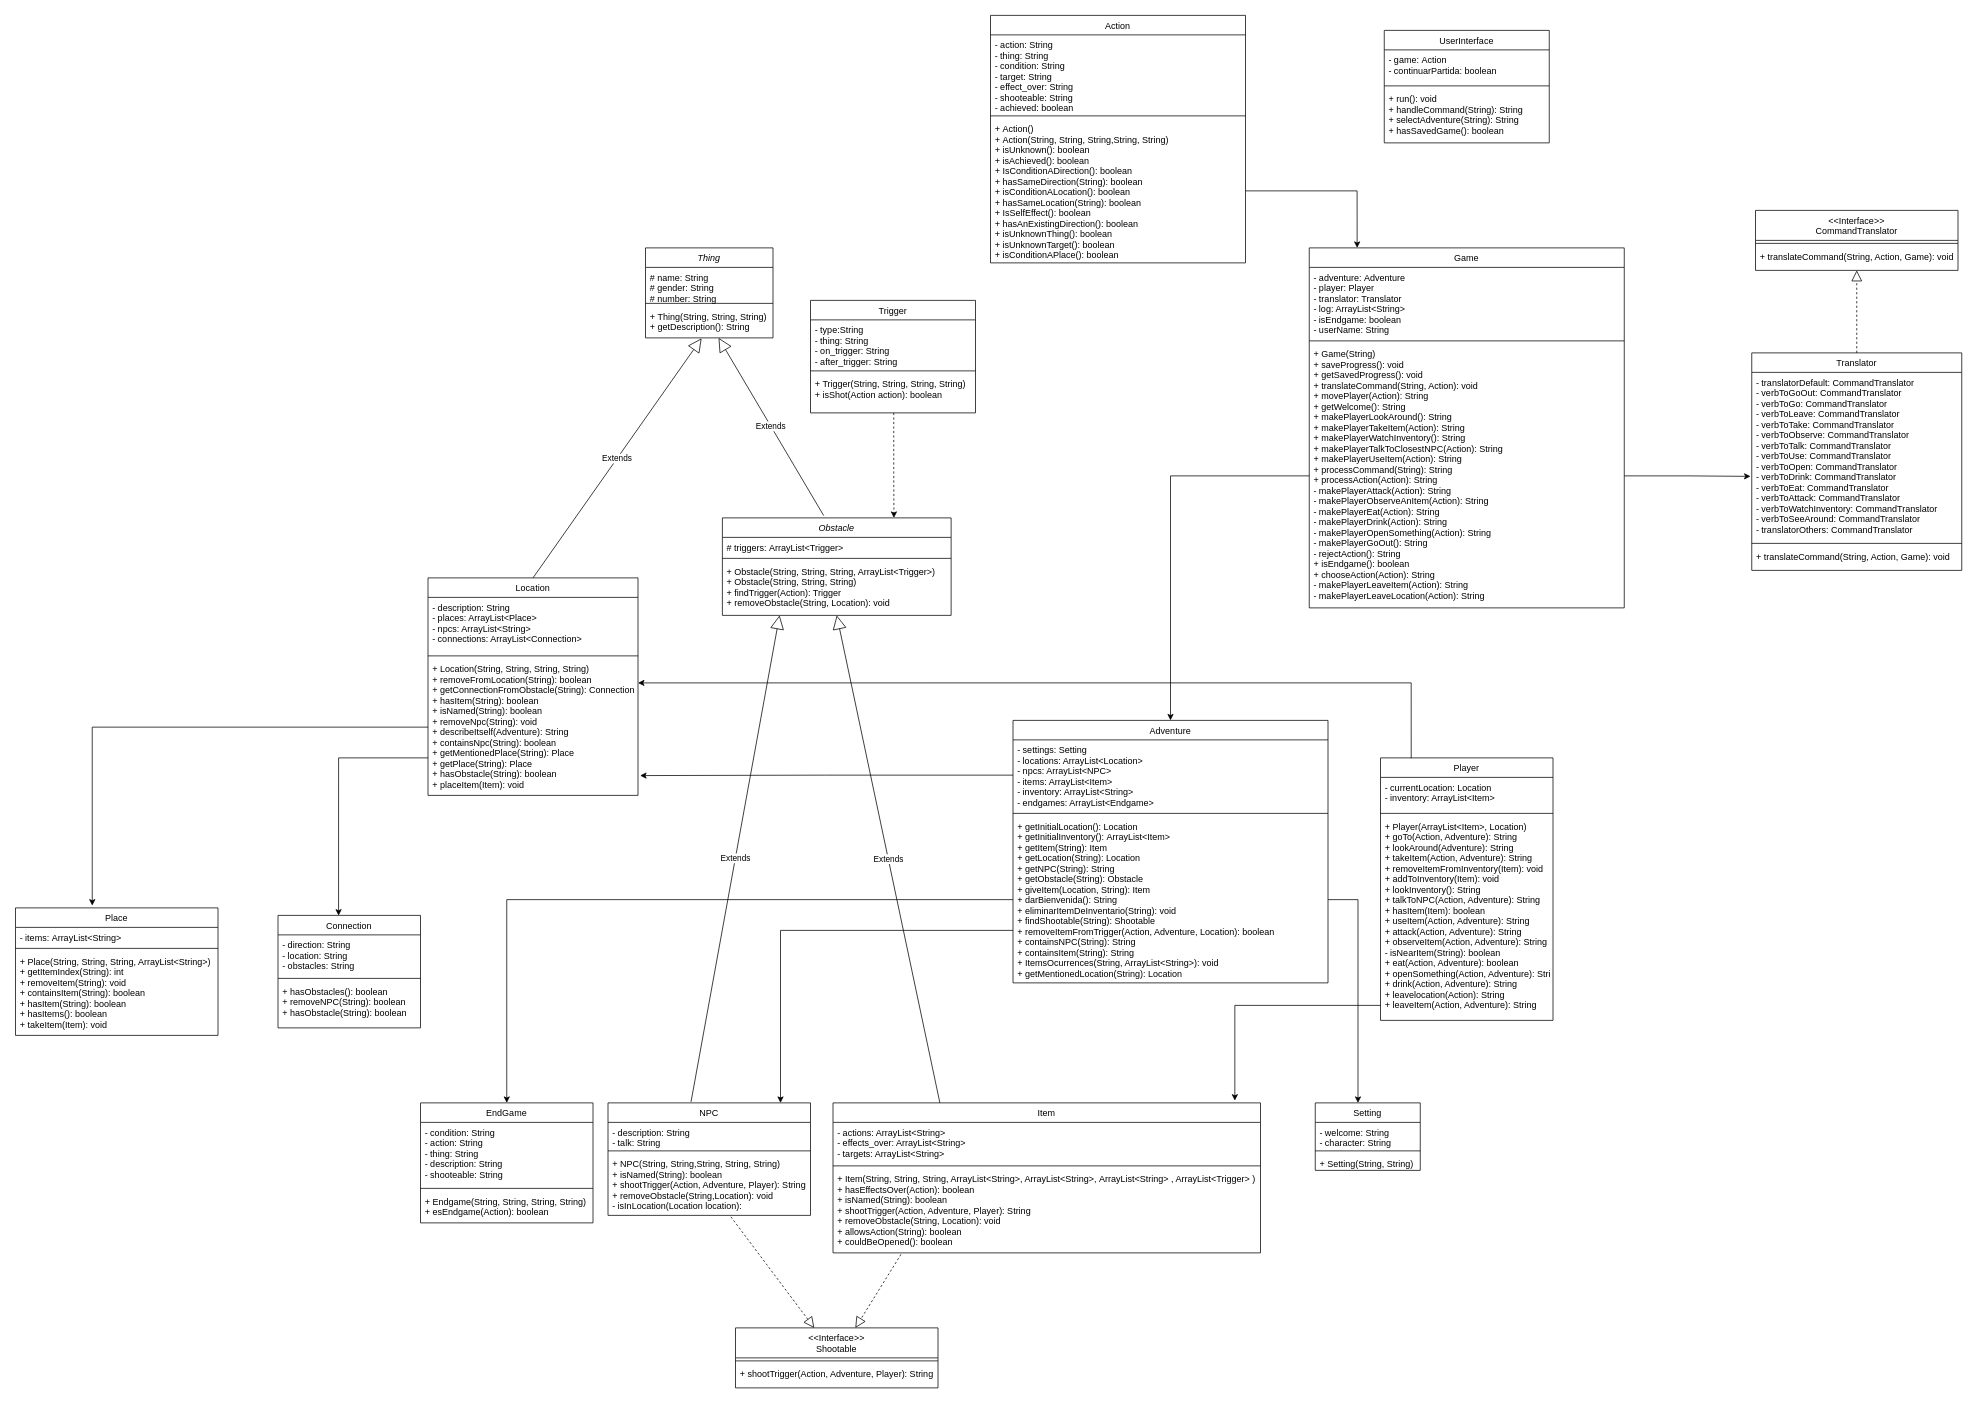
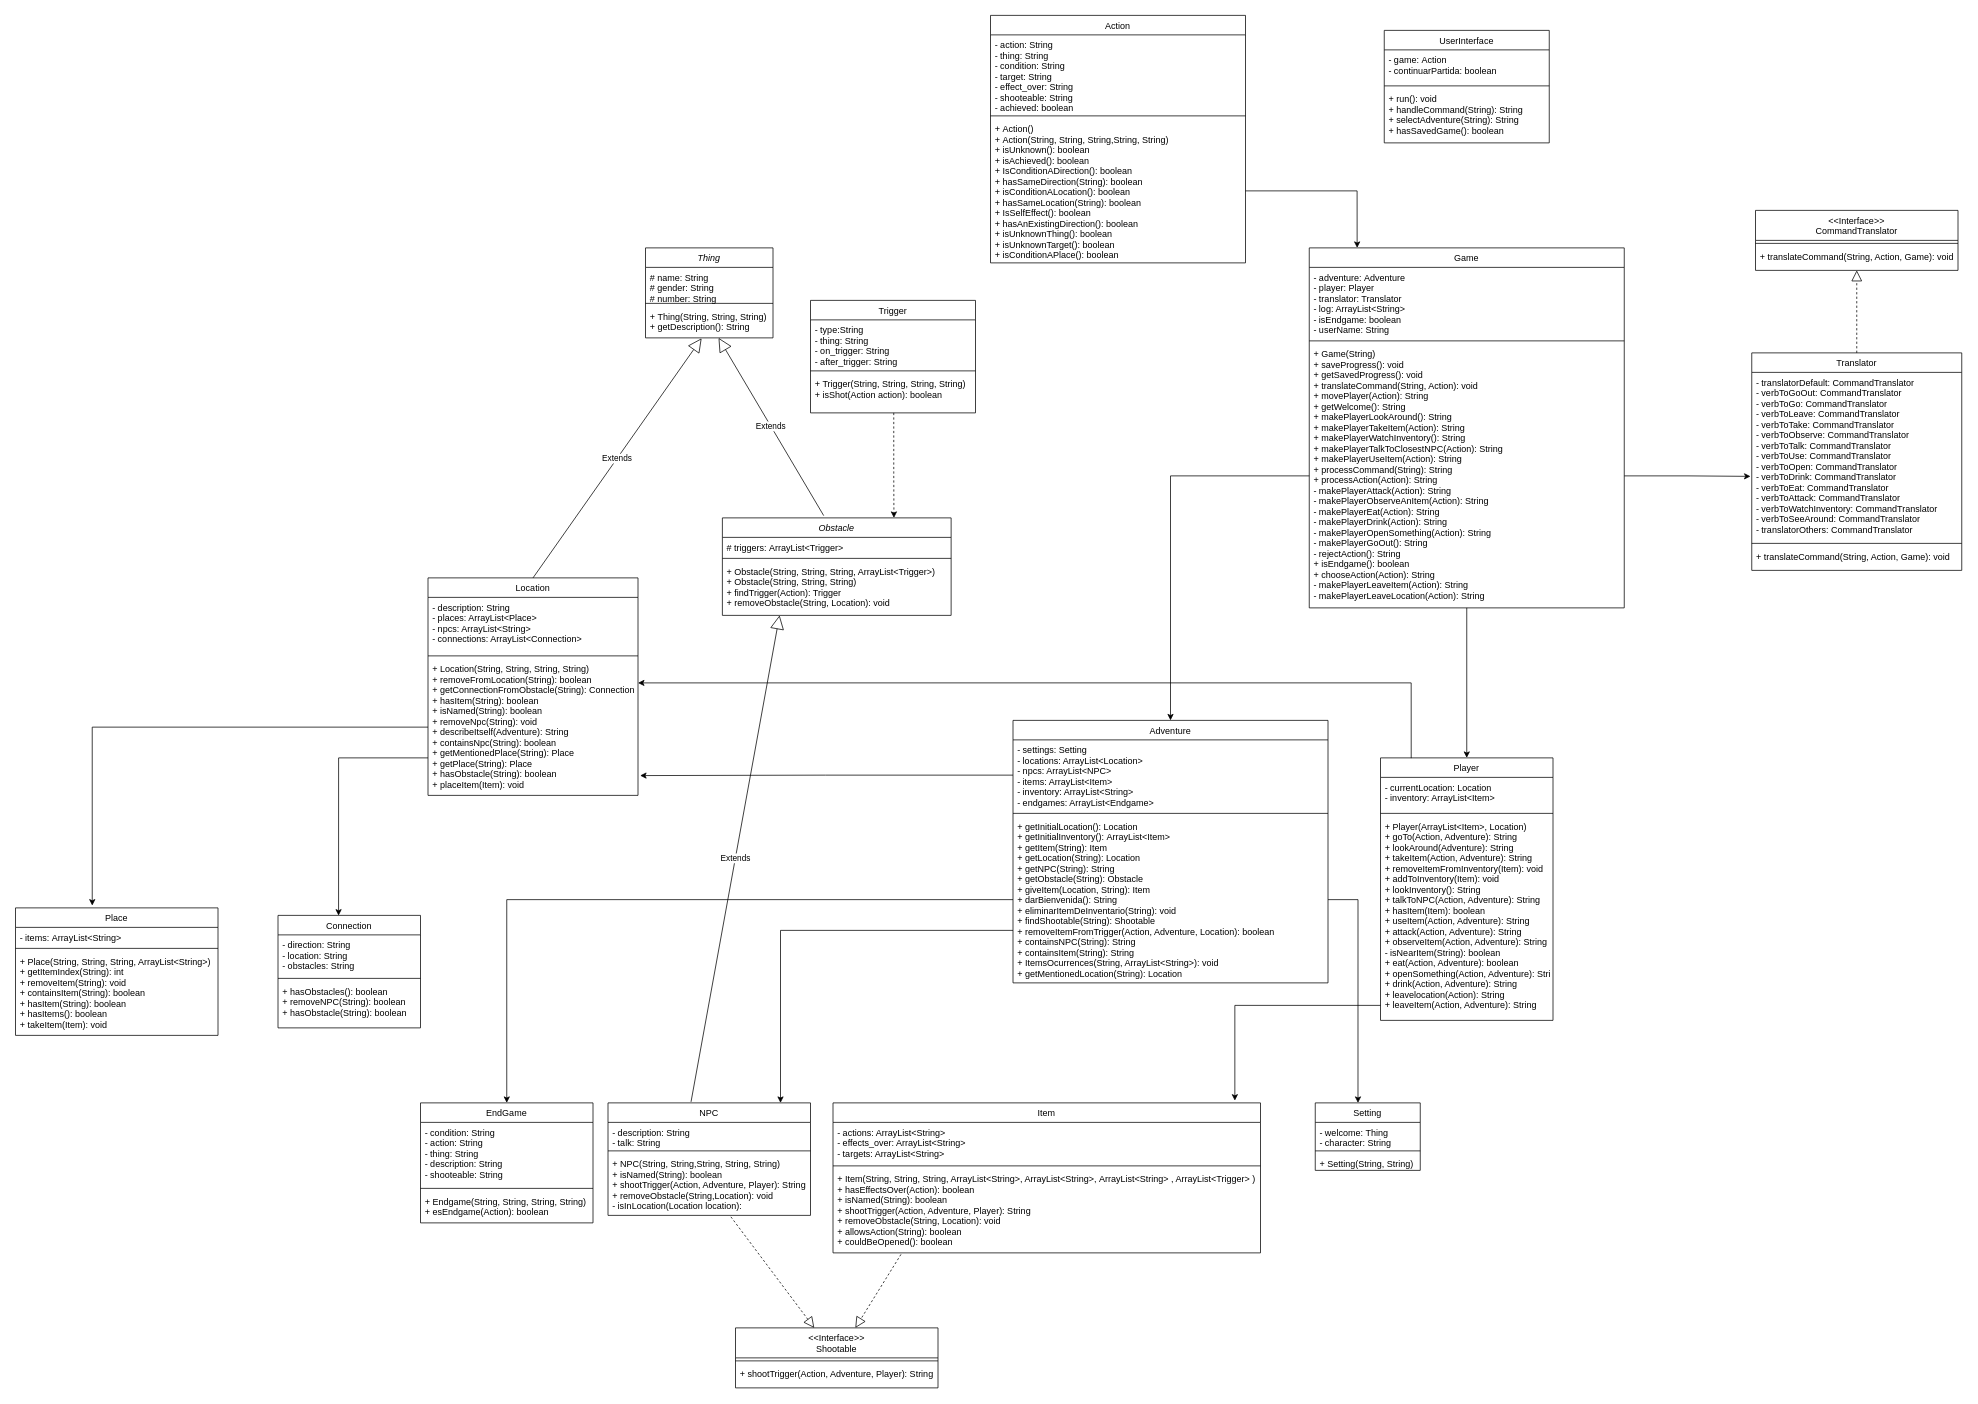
edge "Game" -> "Player": added
edge "Item" -> "Obstacle": removed, label "Extends"
node "- welcome: String - character: String": label "- welcome: String - character: String" -> "- welcome: Thing - character: String"
